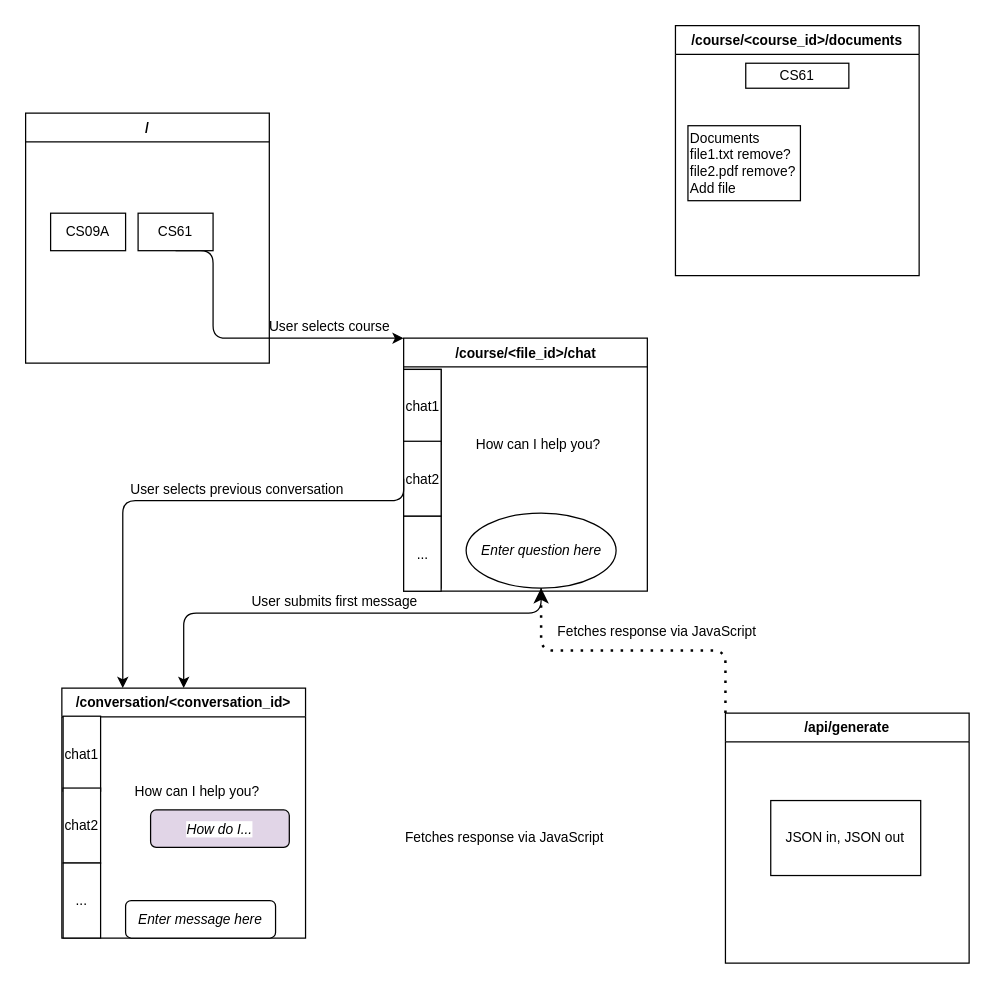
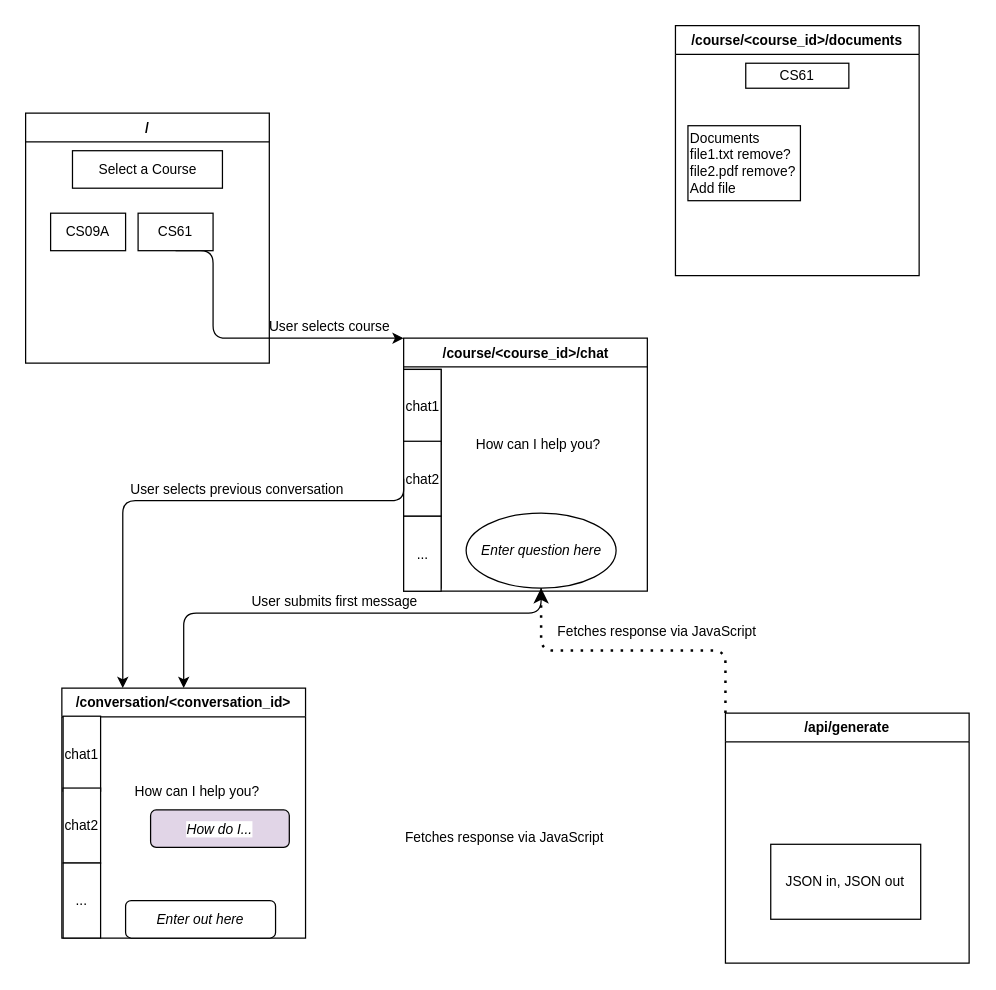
node "Select a Course": added
node "/course/<file_id>/chat": label "/course/<file_id>/chat" -> "/course/<course_id>/chat"
node "JSON in, JSON out": moved (846, 838) -> (846, 882)
node "Enter message here": label "Enter message here" -> "Enter out here"
